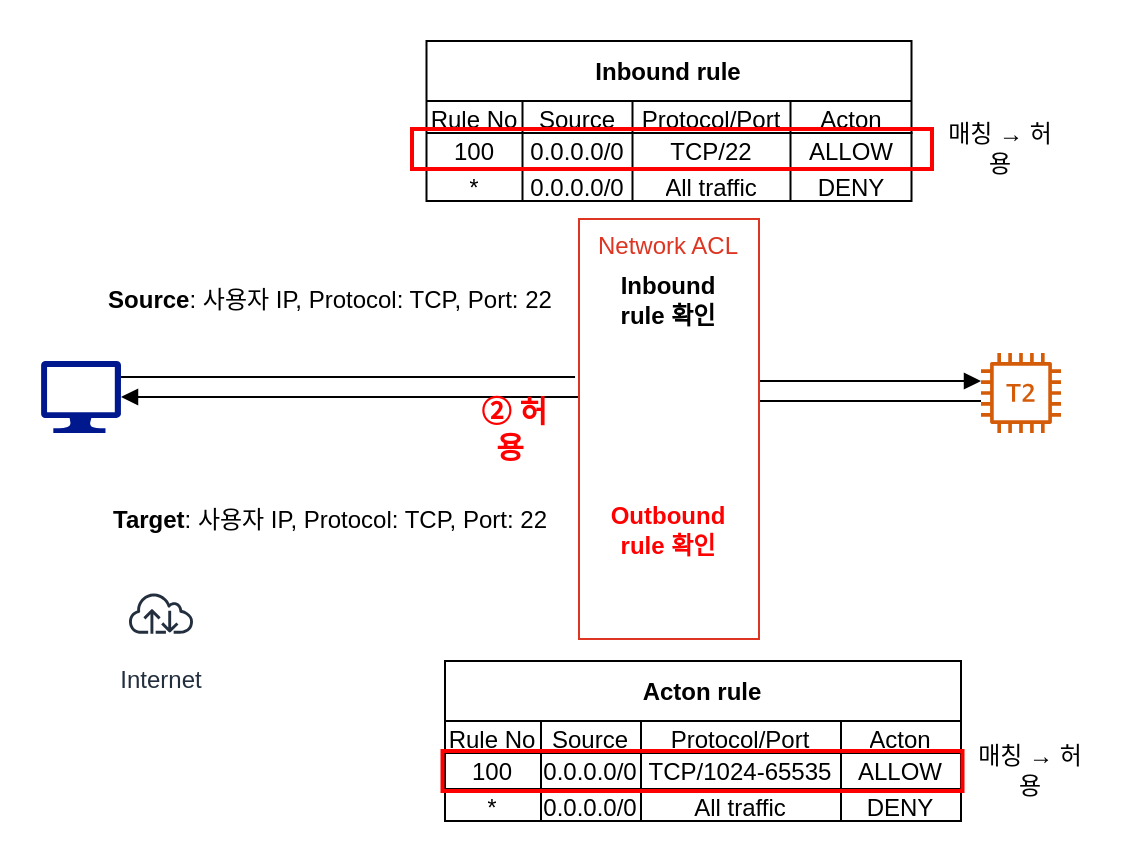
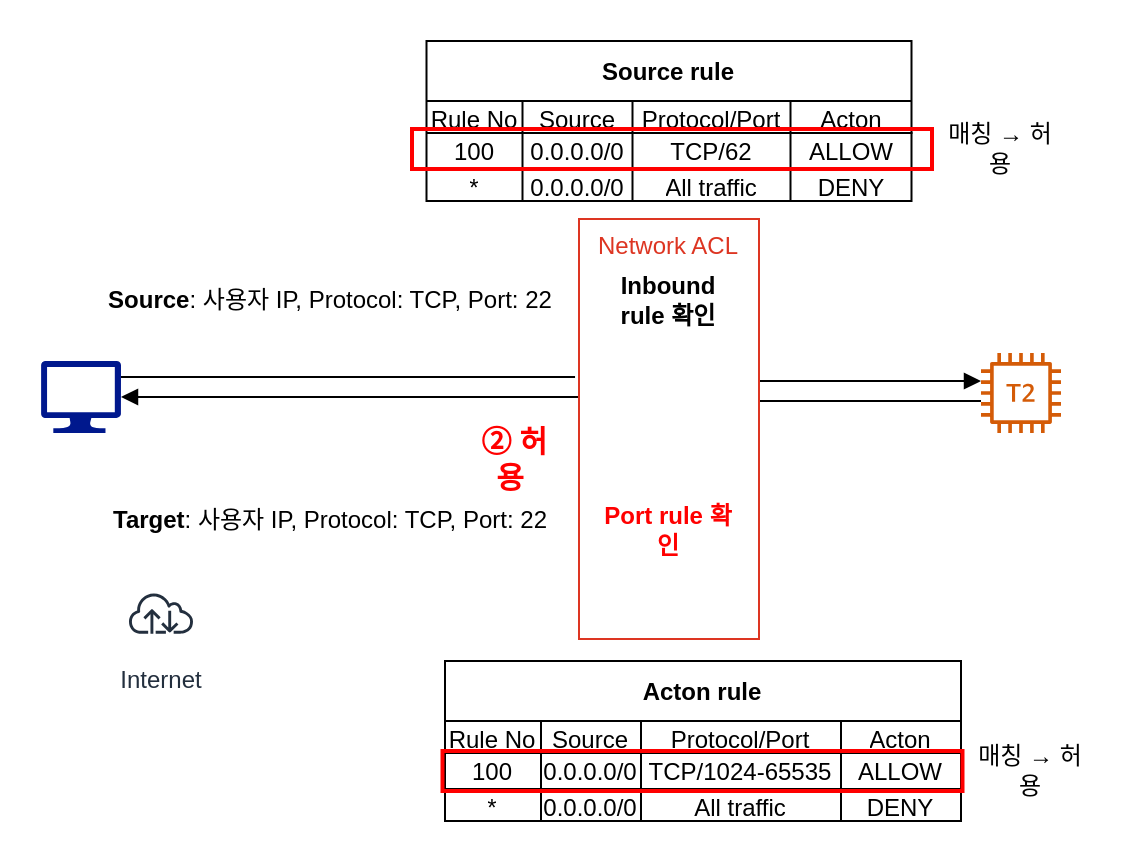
node "Inbound rule": label "Inbound rule" -> "Source rule"
node "TCP/22": label "TCP/22" -> "TCP/62"
node "② 허용": moved (511, 429) -> (511, 459)
node "Outbound rule 확인": label "Outbound rule 확인" -> "Port rule 확인"
